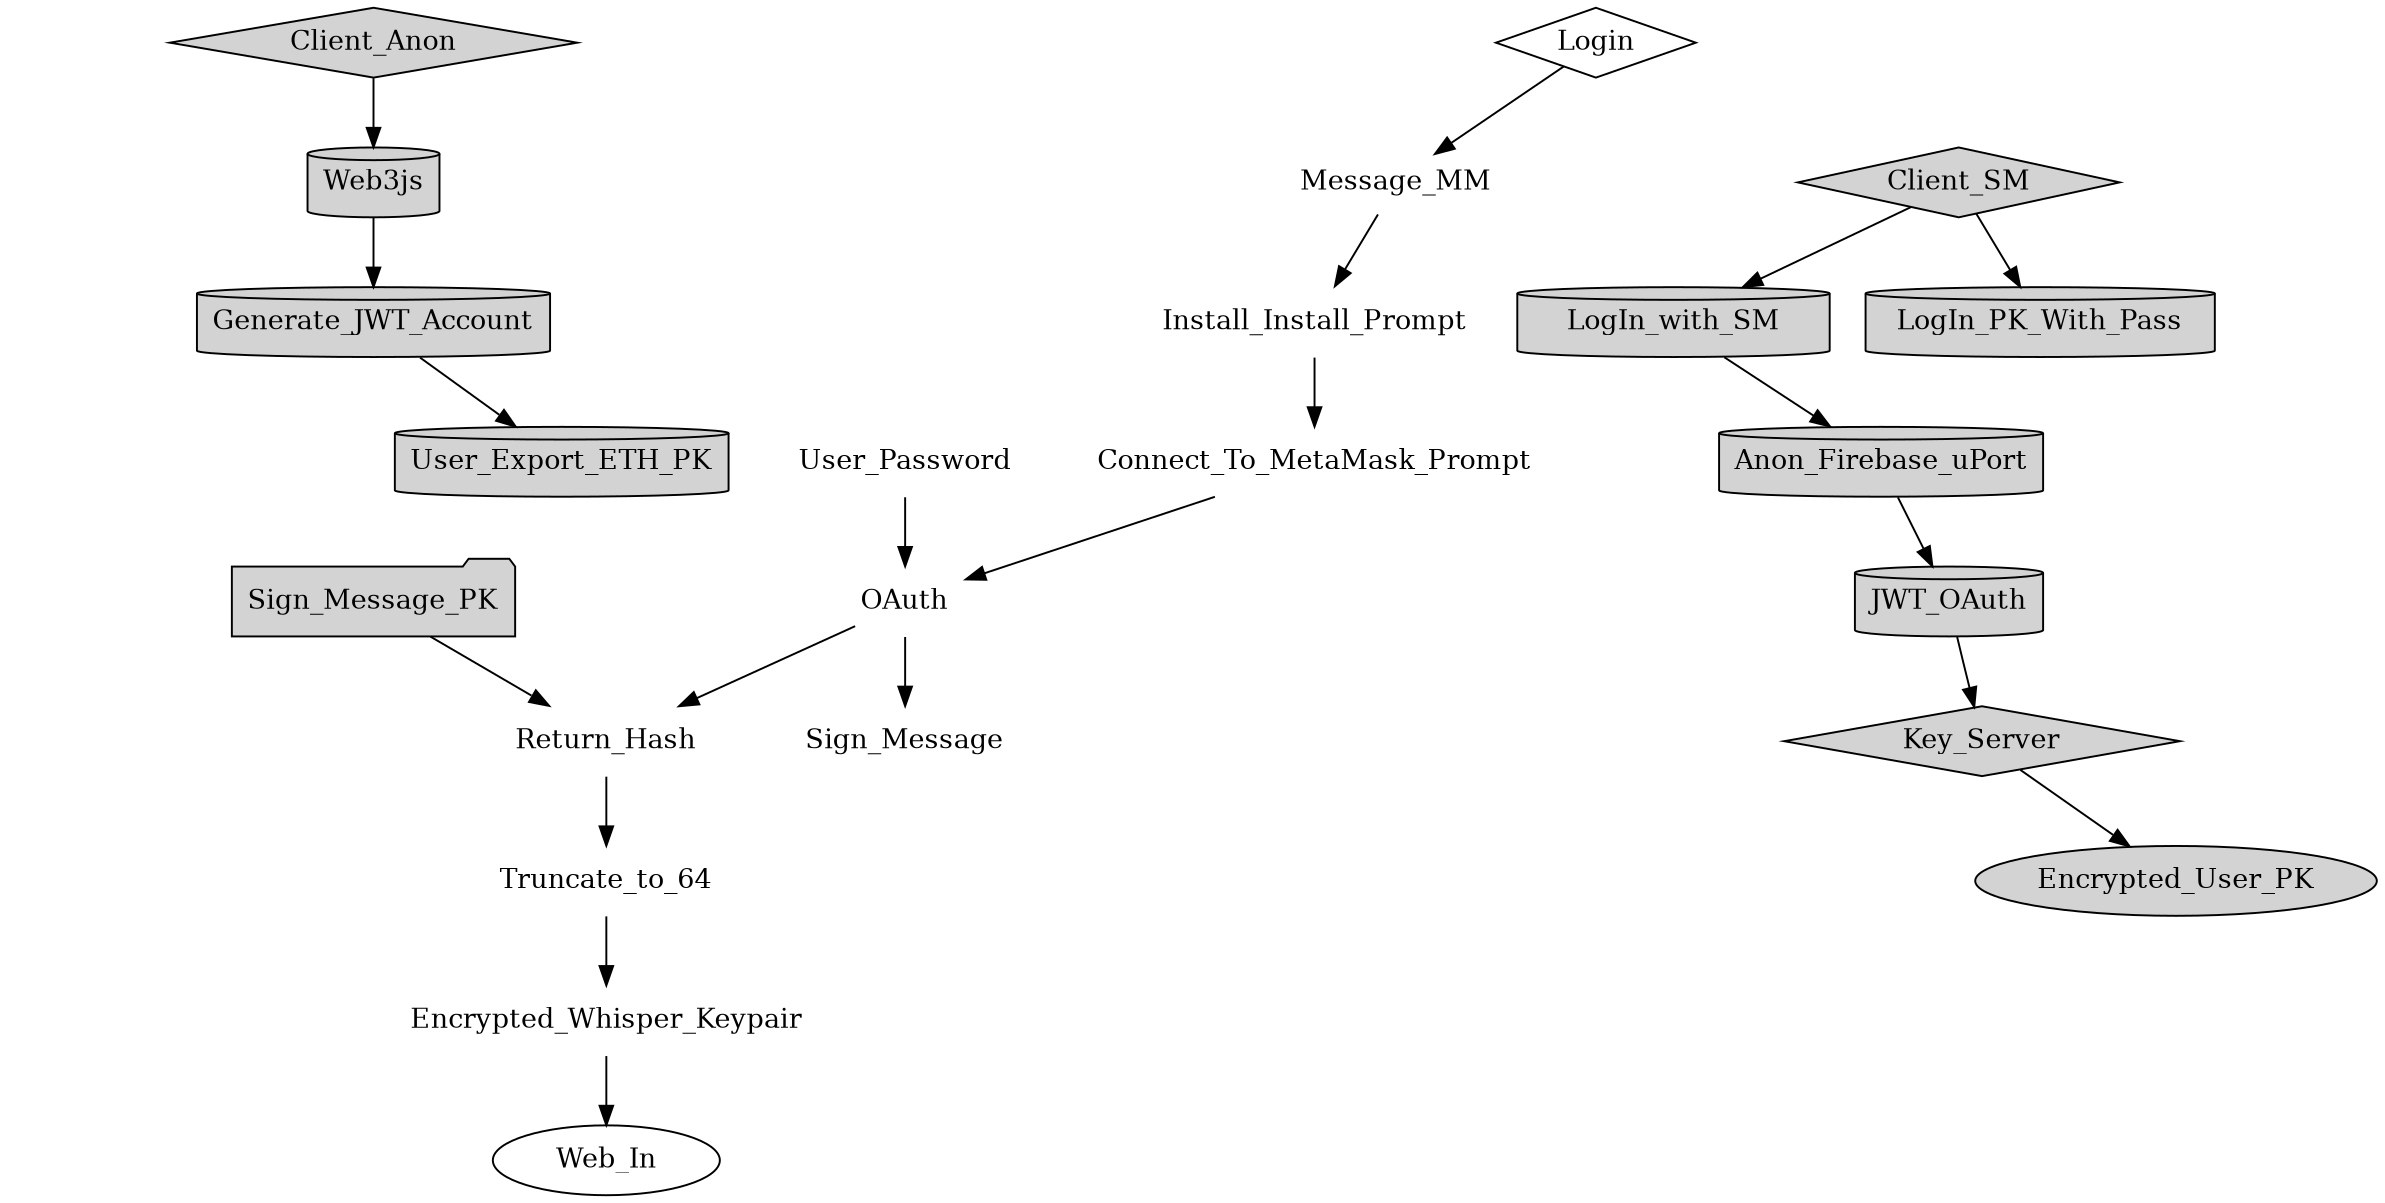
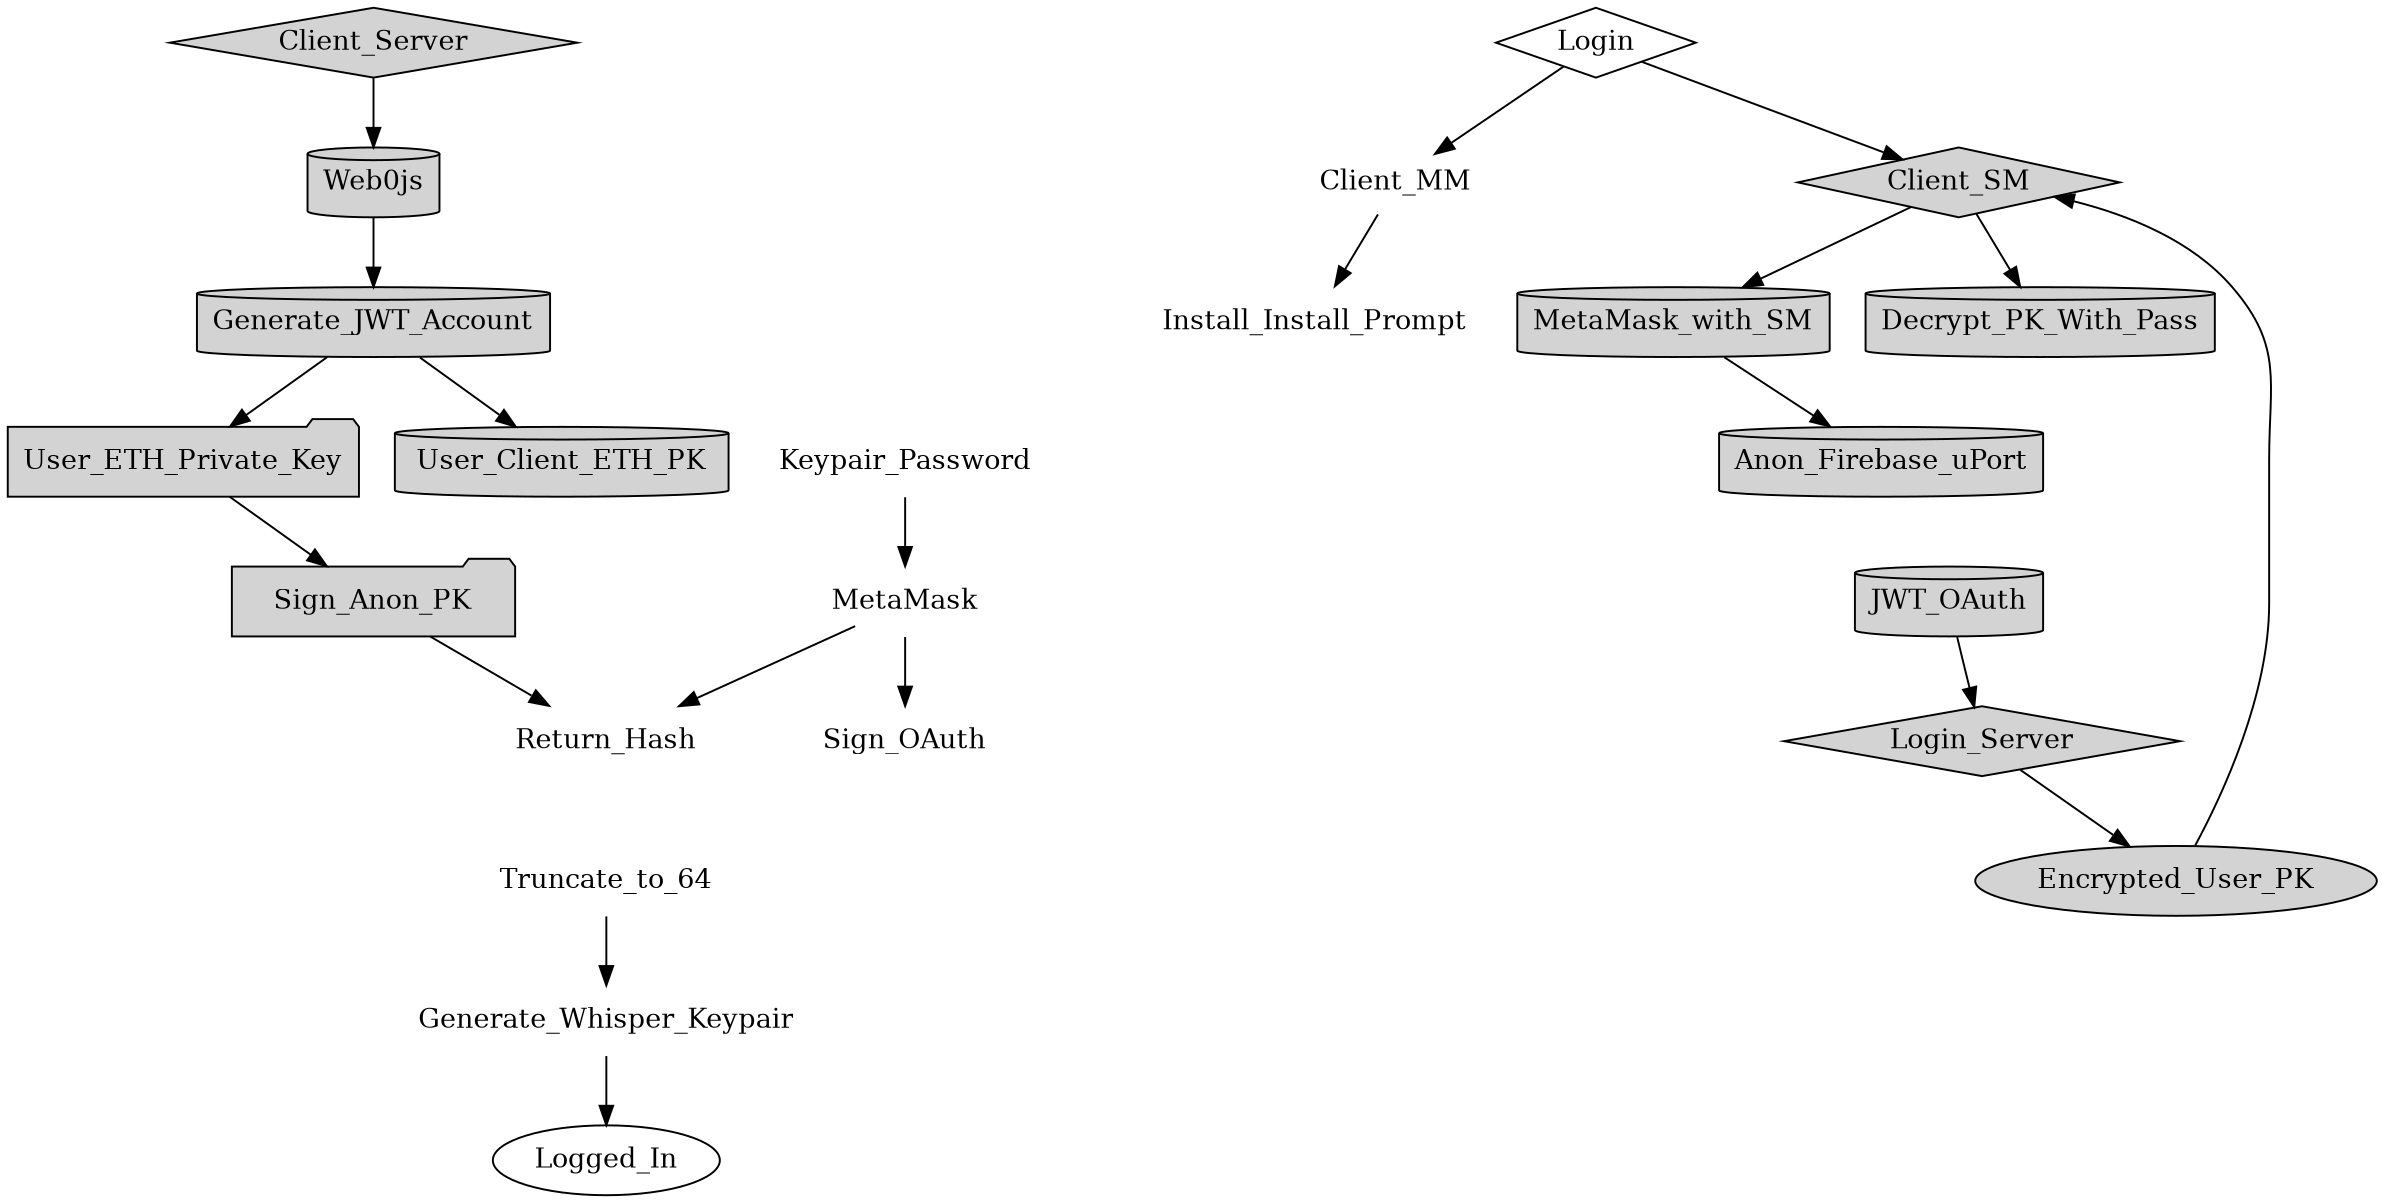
node "Client_Anon": label "Client_Anon" -> "Client_Server"
edge "Login" -> "Client_SM": added
node "Web3js": label "Web3js" -> "Web0js"
node "Message_MM": label "Message_MM" -> "Client_MM"
node "LogIn_with_SM": label "LogIn_with_SM" -> "MetaMask_with_SM"
node "LogIn_PK_With_Pass": label "LogIn_PK_With_Pass" -> "Decrypt_PK_With_Pass"
node "User_ETH_Private_Key": added
node "User_Export_ETH_PK": label "User_Export_ETH_PK" -> "User_Client_ETH_PK"
node "User_Password": label "User_Password" -> "Keypair_Password"
node "Connect_To_MetaMask_Prompt": removed
edge "Encrypted_User_PK" -> "Client_SM": added
edge "Anon_Firebase_uPort" -> "JWT_OAuth": removed
node "Sign_Message_PK": label "Sign_Message_PK" -> "Sign_Anon_PK"
node "OAuth": label "OAuth" -> "MetaMask"
node "Sign_Message": label "Sign_Message" -> "Sign_OAuth"
node "Key_Server": label "Key_Server" -> "Login_Server"
edge "Return_Hash" -> "Truncate_to_64": removed
node "Encrypted_Whisper_Keypair": label "Encrypted_Whisper_Keypair" -> "Generate_Whisper_Keypair"
node "Web_In": label "Web_In" -> "Logged_In"
